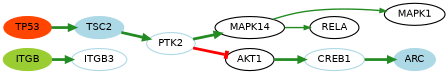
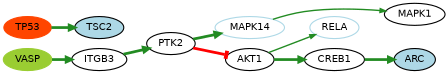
node "TSC2": color lightblue -> black
node "MAPK14": color black -> lightblue
edge "MAPK14" -> "RELA": now "AKT1" -> "RELA"
node "RELA": color black -> lightblue
edge "TSC2" -> "PTK2": now "ITGB3" -> "PTK2"
node "PTK2": color lightblue -> black
node "ITGB": label "ITGB" -> "VASP"
node "ITGB3": color lightblue -> black
node "CREB1": color lightblue -> black
node "ARC": color lightblue -> black
